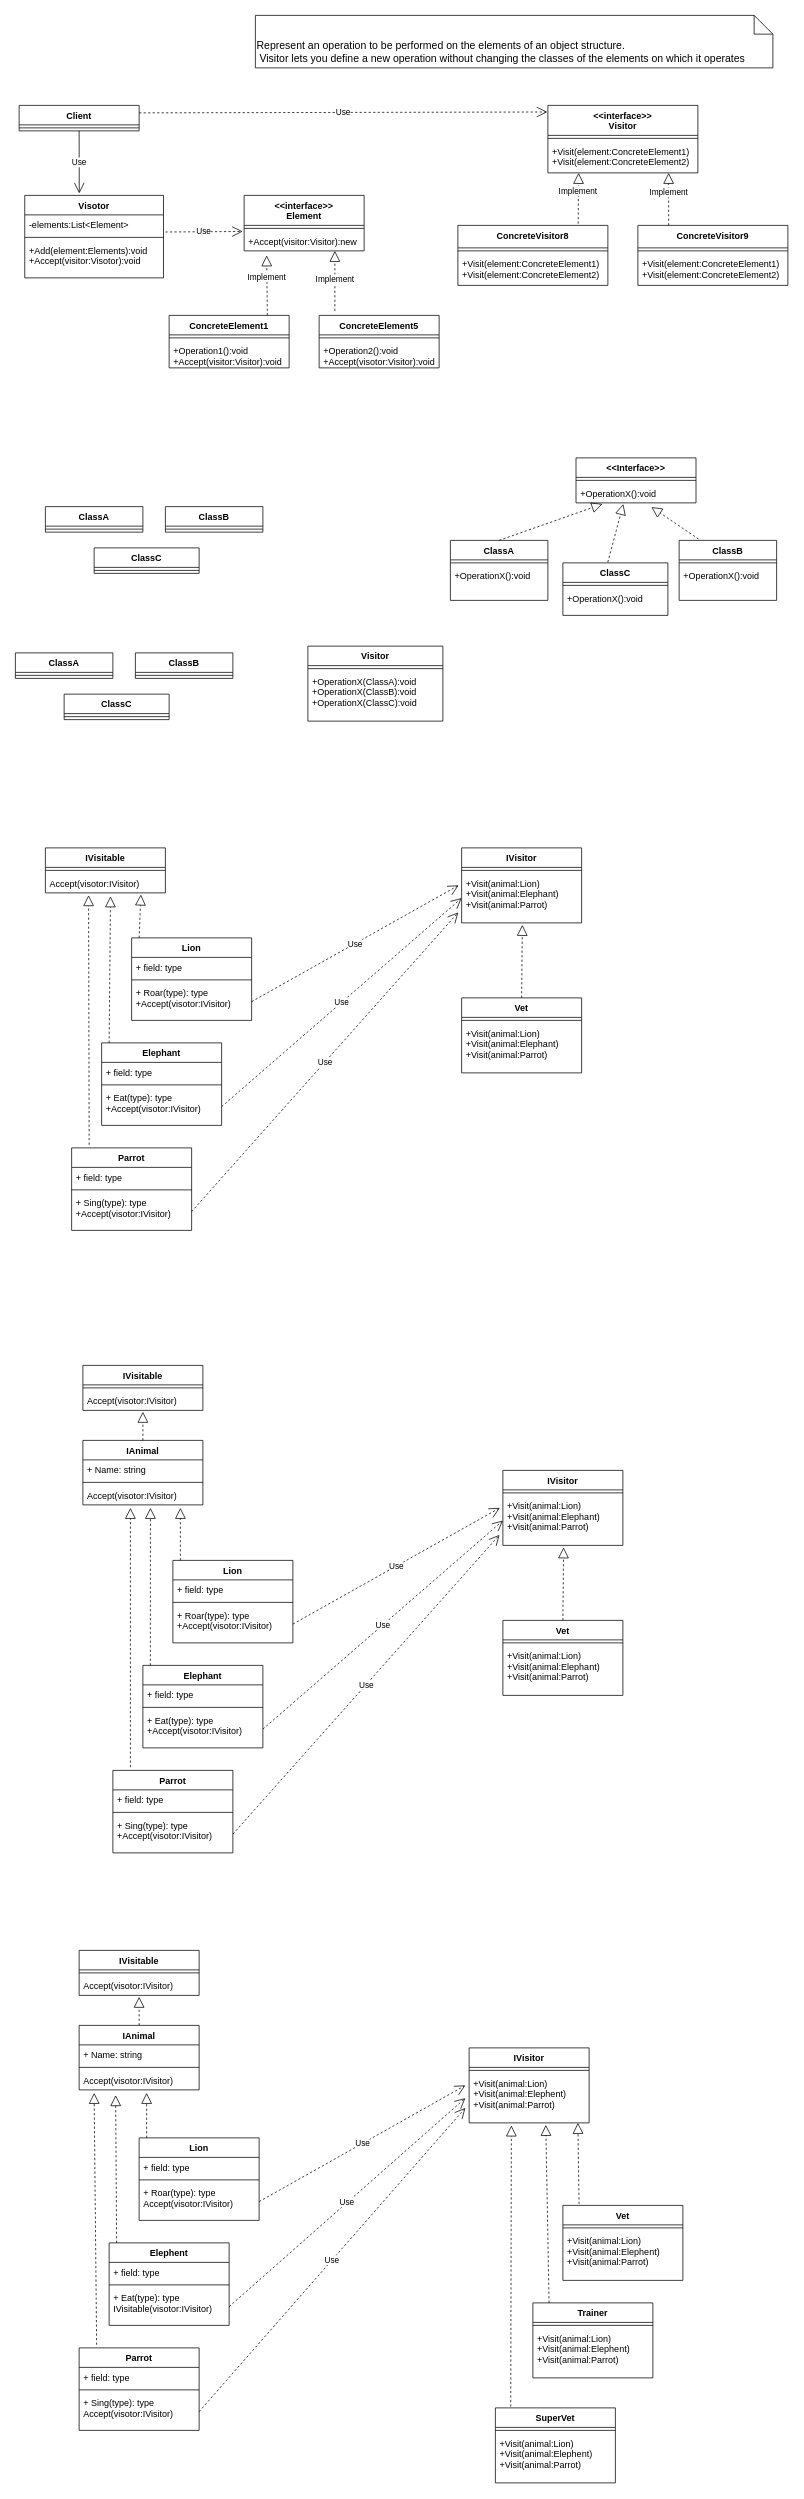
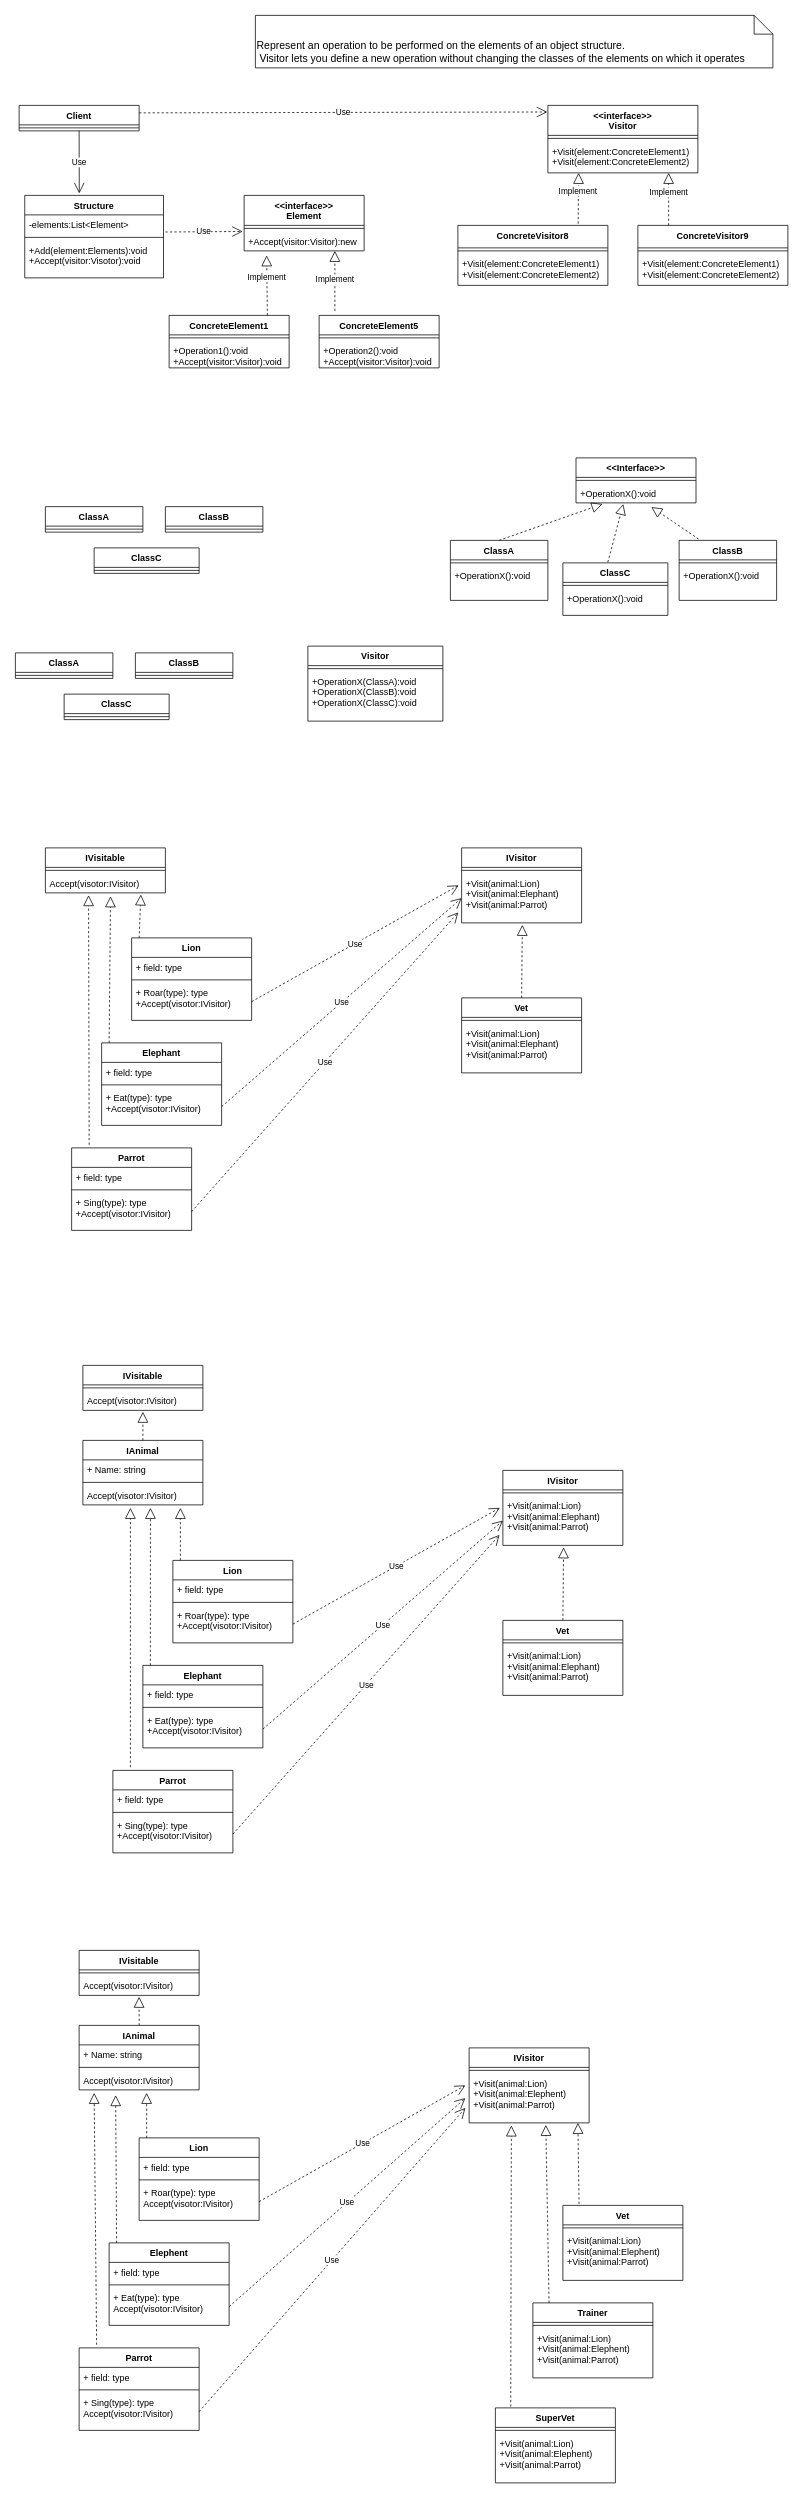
node "Visotor": label "Visotor" -> "Structure"
node "+Operation2():void +Accept(visotor:Visitor):void": label "+Operation2():void +Accept(visotor:Visitor):void" -> "+Operation2():void +Accept(visitor:Visitor):void"
node "+ Eat(type): type IVisitable(visotor:IVisitor)": label "+ Eat(type): type IVisitable(visotor:IVisitor)" -> "+ Eat(type): type Accept(visotor:IVisitor)"
